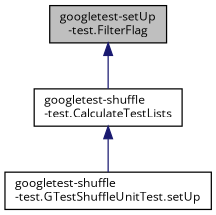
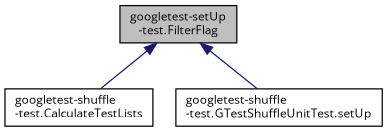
edge "googletest-shuffle -test.GTestShuffleUnitTest.setUp" -> "googletest-shuffle -test.CalculateTestLists": now "googletest-shuffle -test.GTestShuffleUnitTest.setUp" -> "googletest-setUp -test.FilterFlag"
